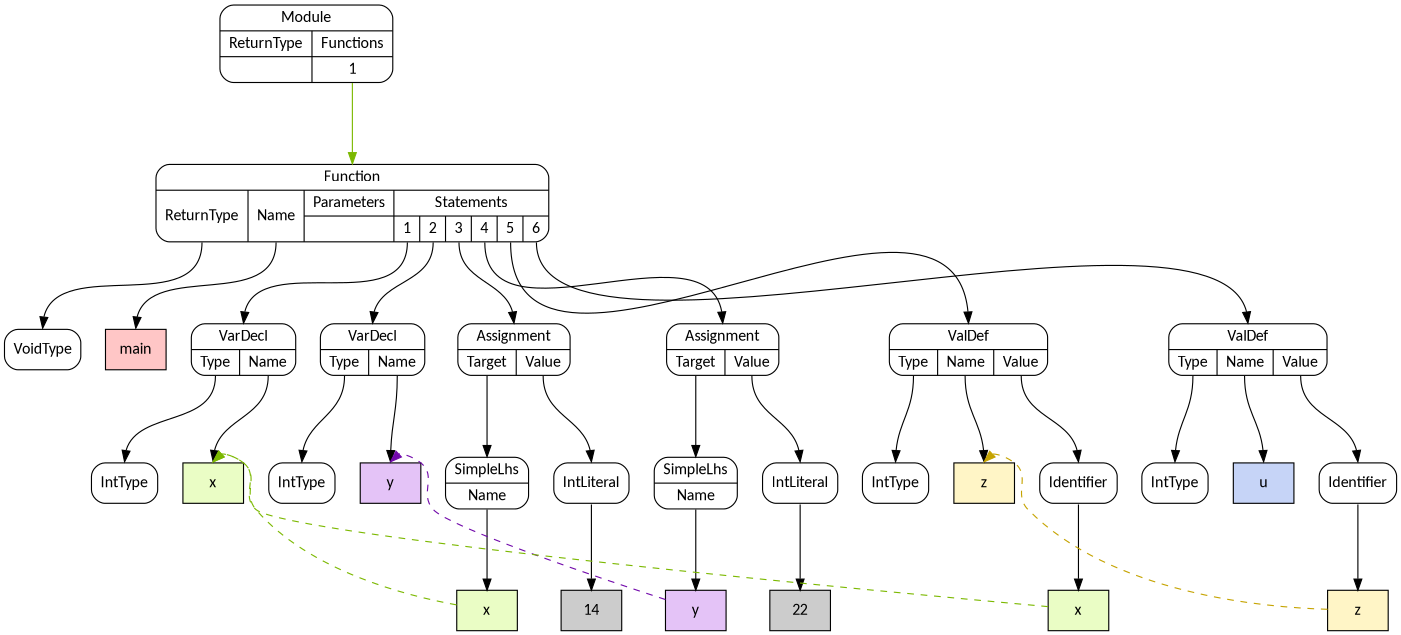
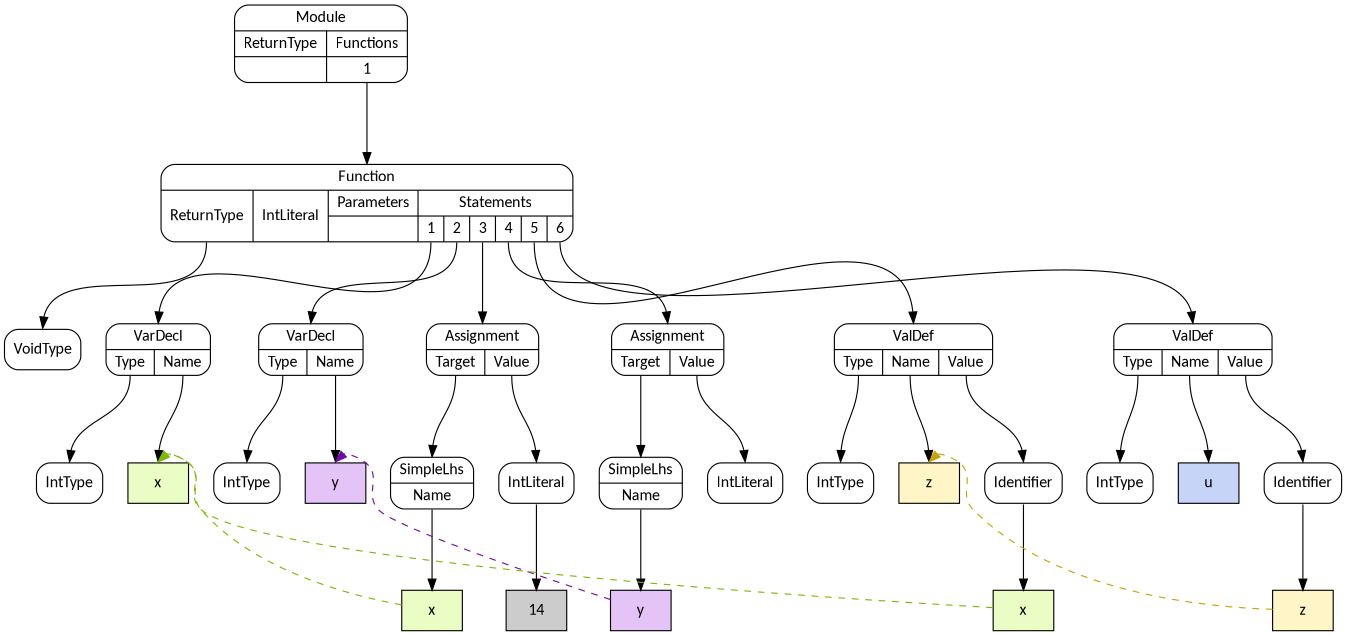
edge "Module" -> "Function": color #7bb800 -> black
node "Function": text "Name" -> "IntLiteral"
node "main": removed
node "22": removed
